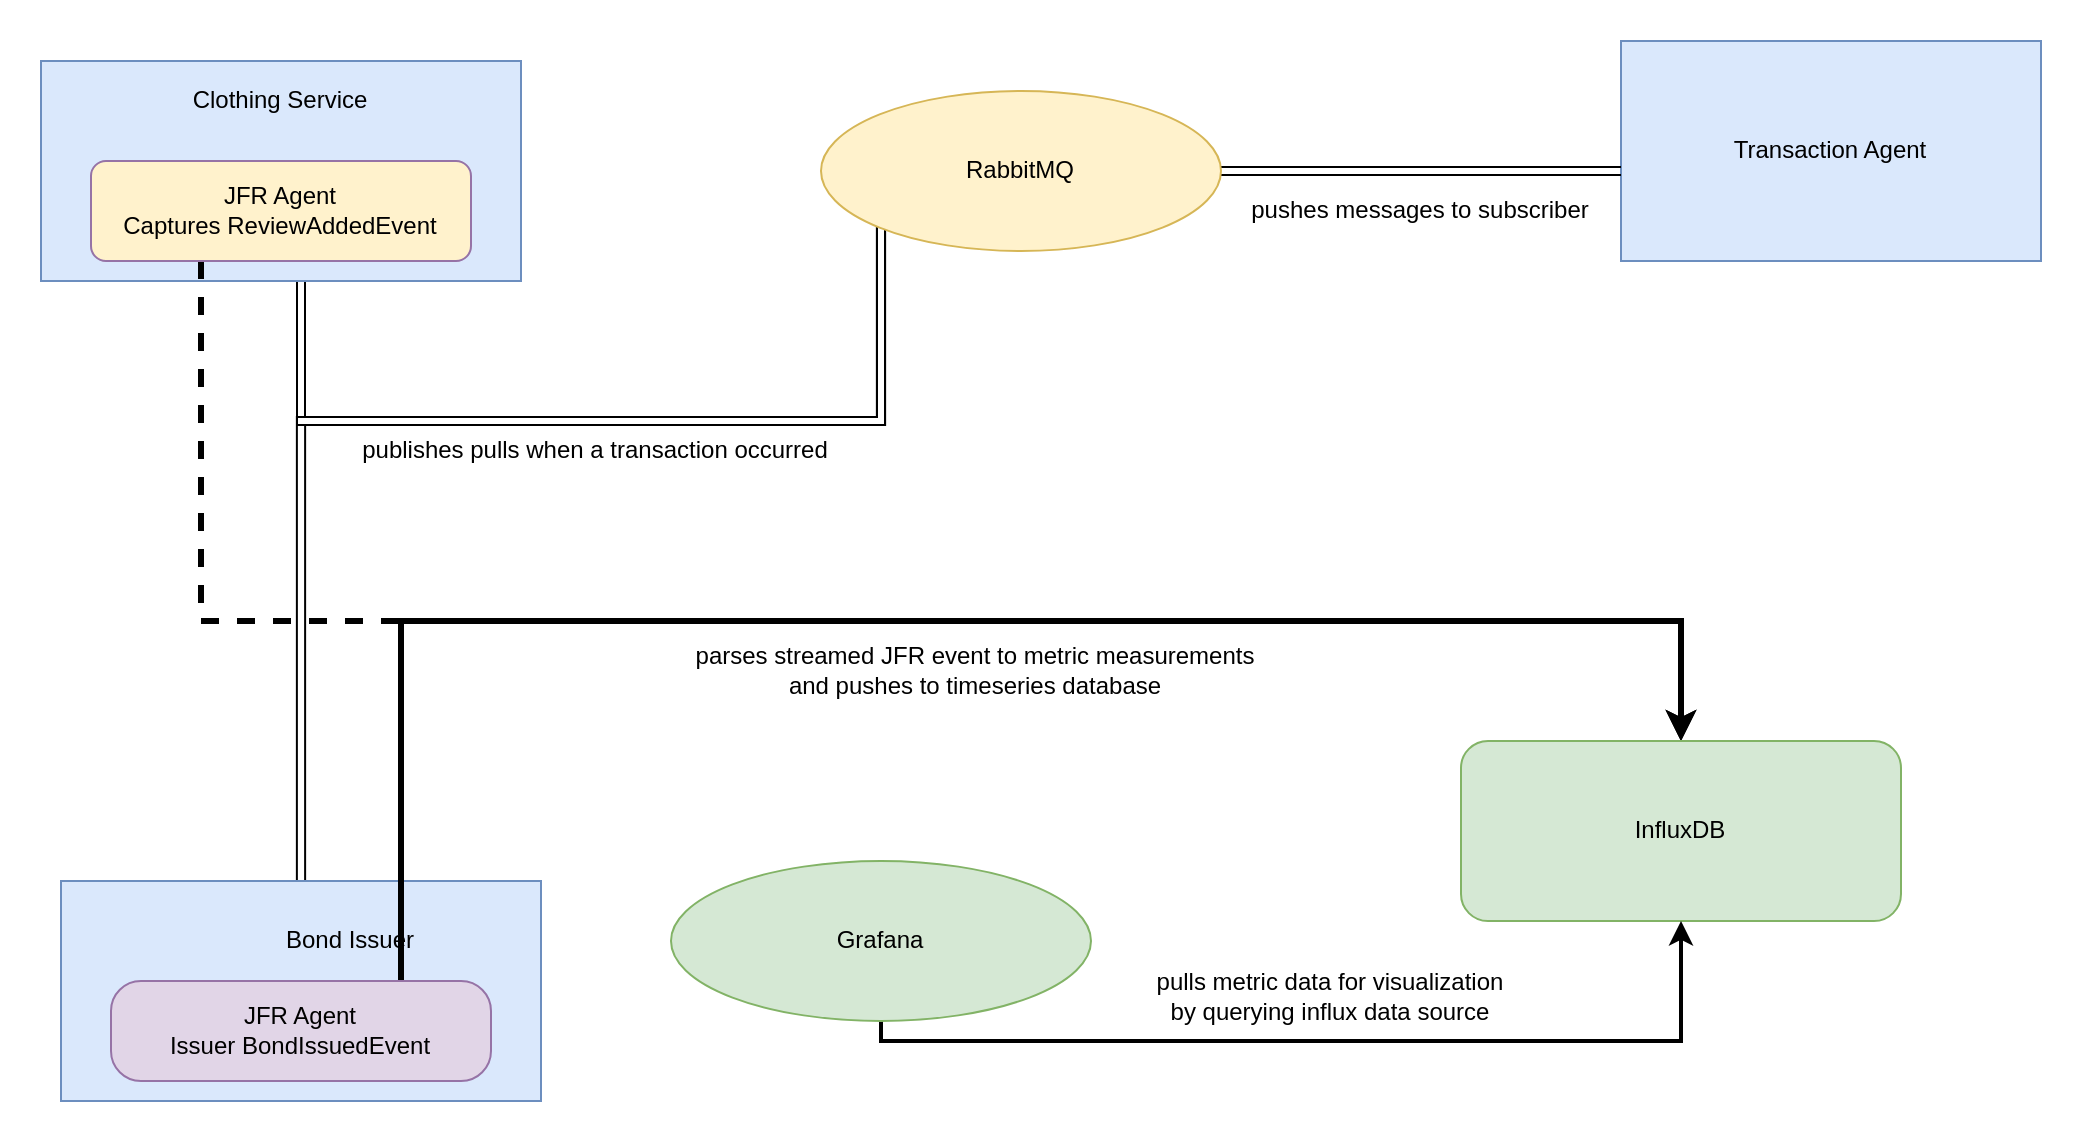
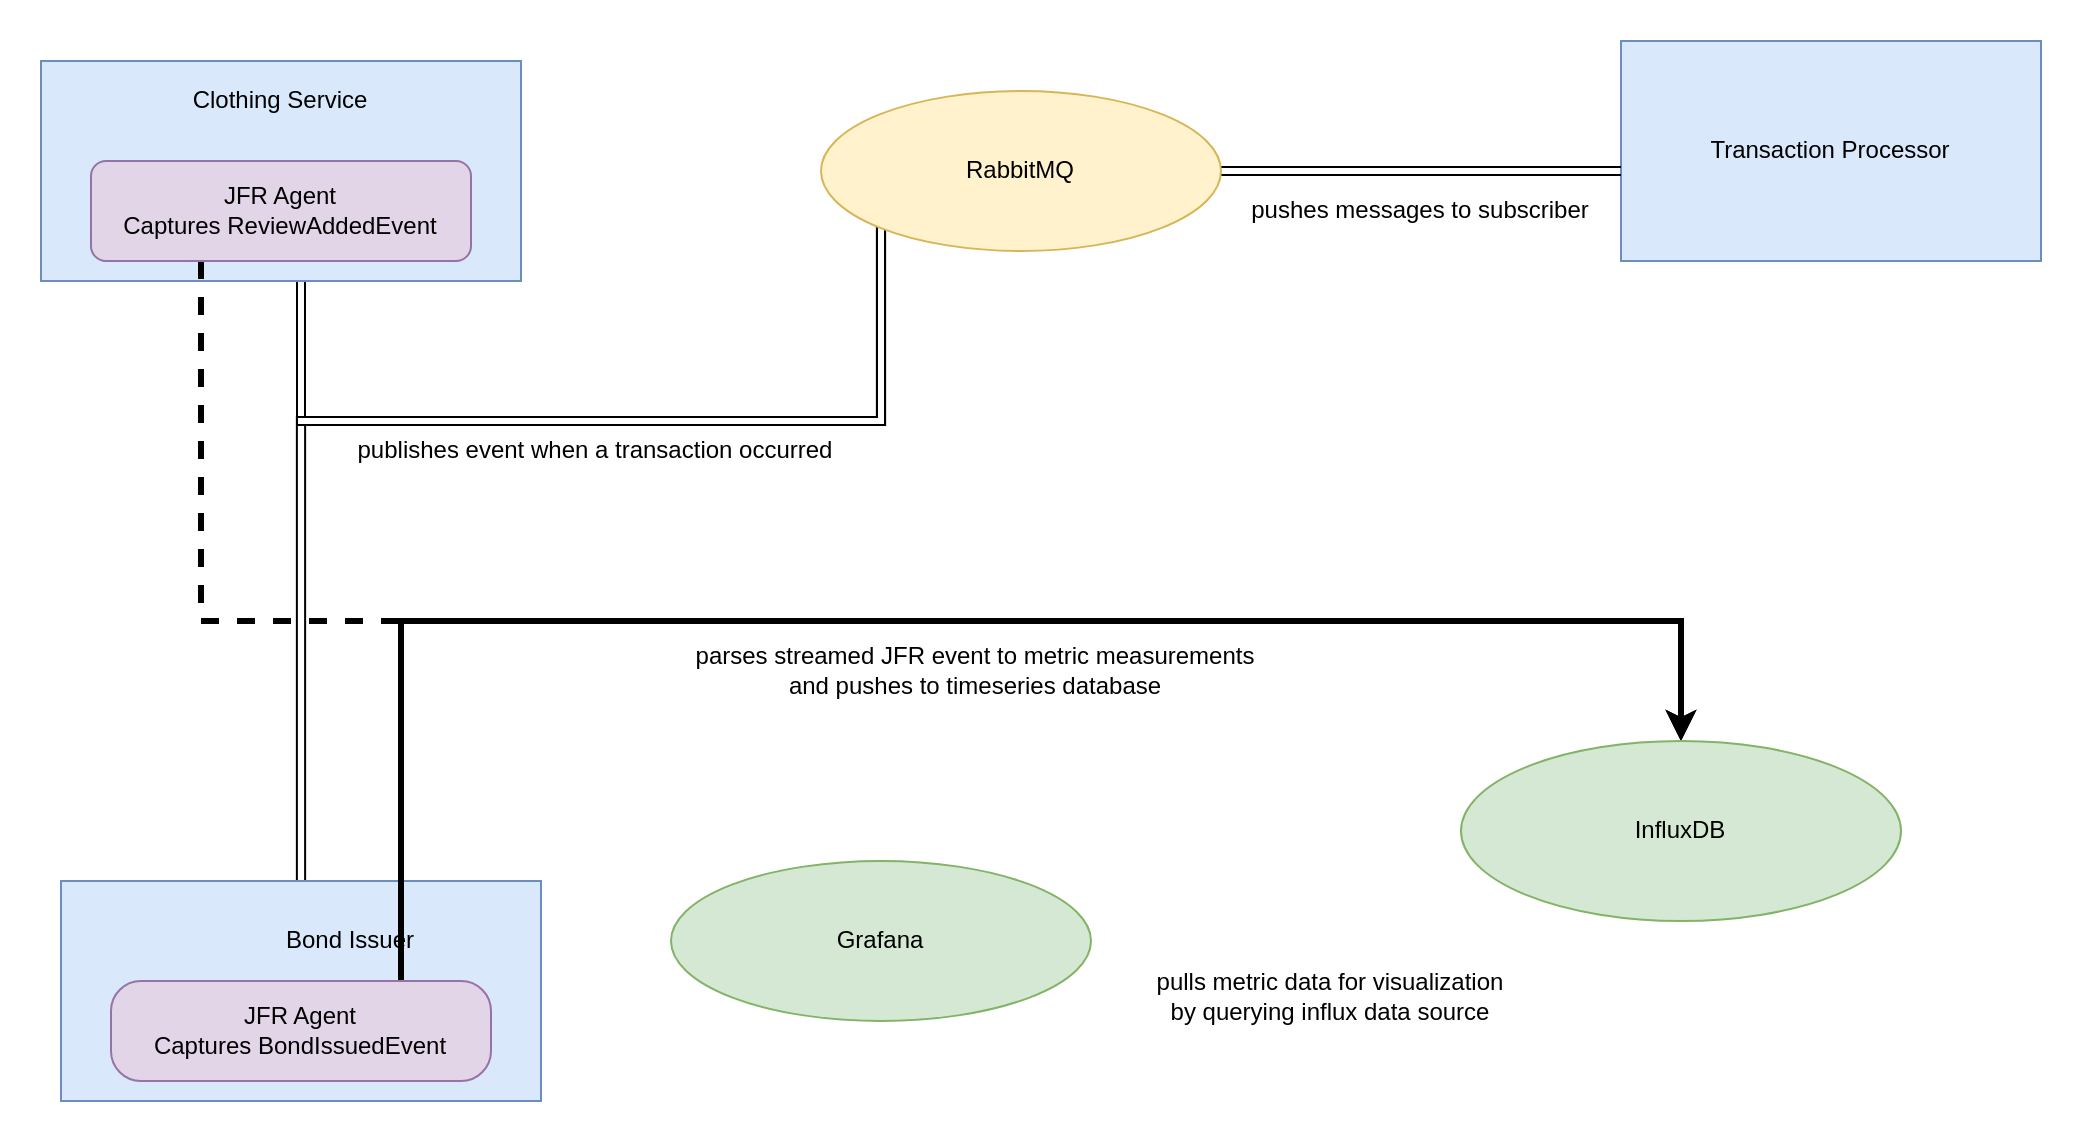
node "Transaction Agent": label "Transaction Agent" -> "Transaction Processor"
node "JFR Agent Captures ReviewAddedEvent": fillcolor #fff2cc -> #e1d5e7
node "publishes pulls when a transaction occurred": label "publishes pulls when a transaction occurred" -> "publishes event when a transaction occurred"
node "InfluxDB": shape rounded rectangle -> ellipse
node "JFR Agent Issuer BondIssuedEvent": label "JFR Agent Issuer BondIssuedEvent" -> "JFR Agent Captures BondIssuedEvent"
edge "Grafana" -> "InfluxDB": removed
